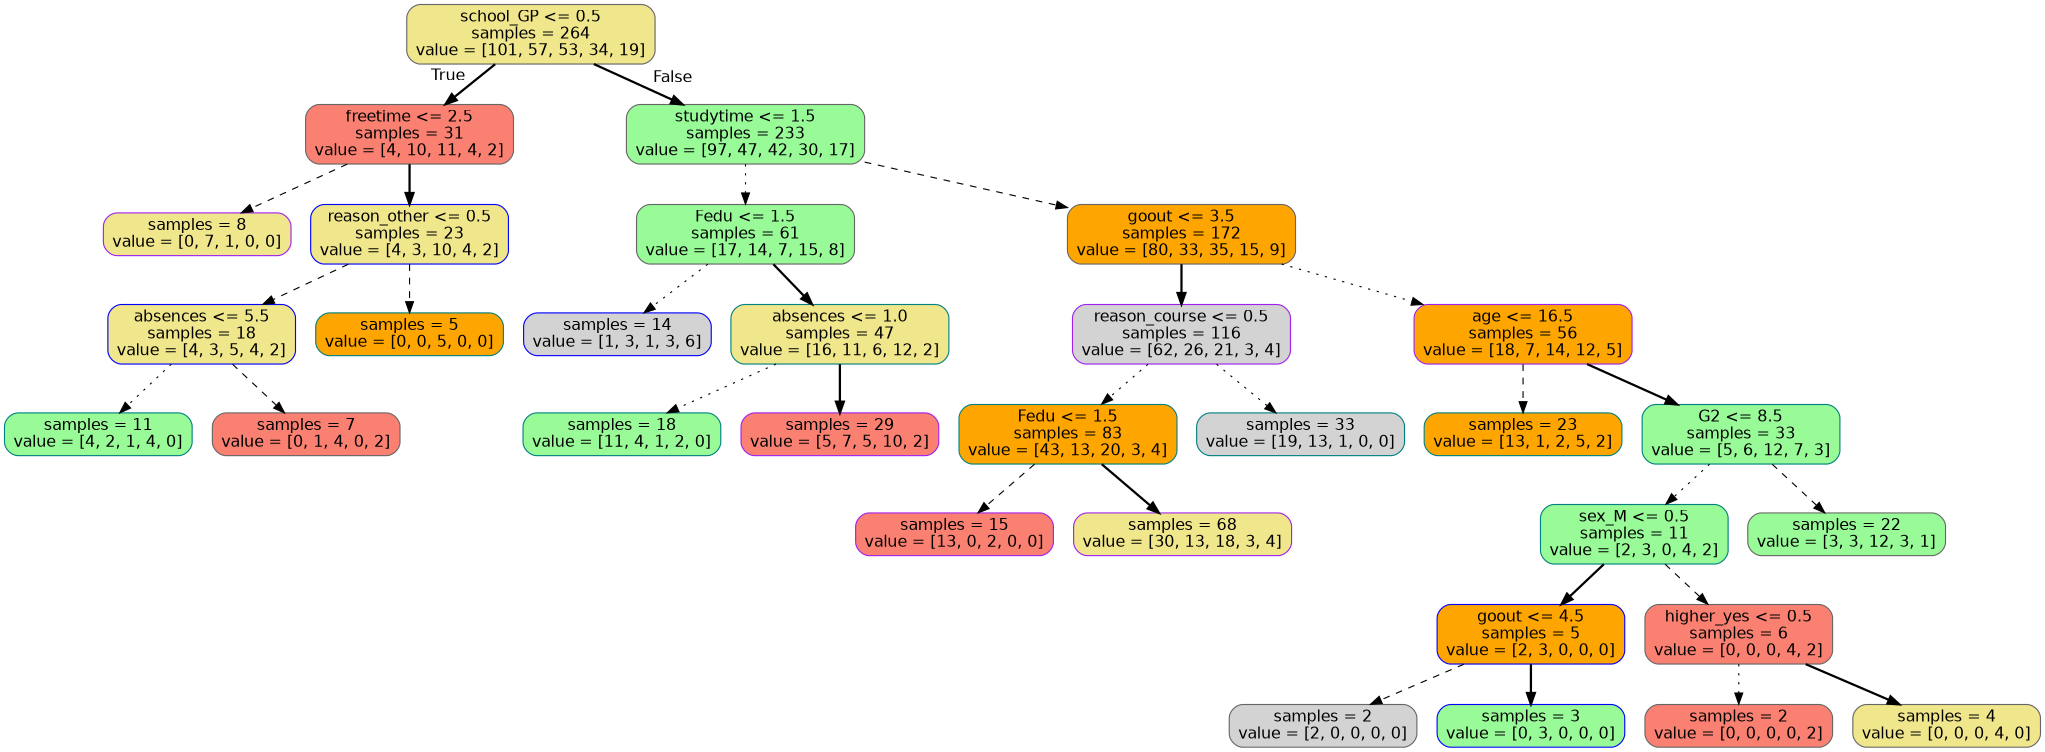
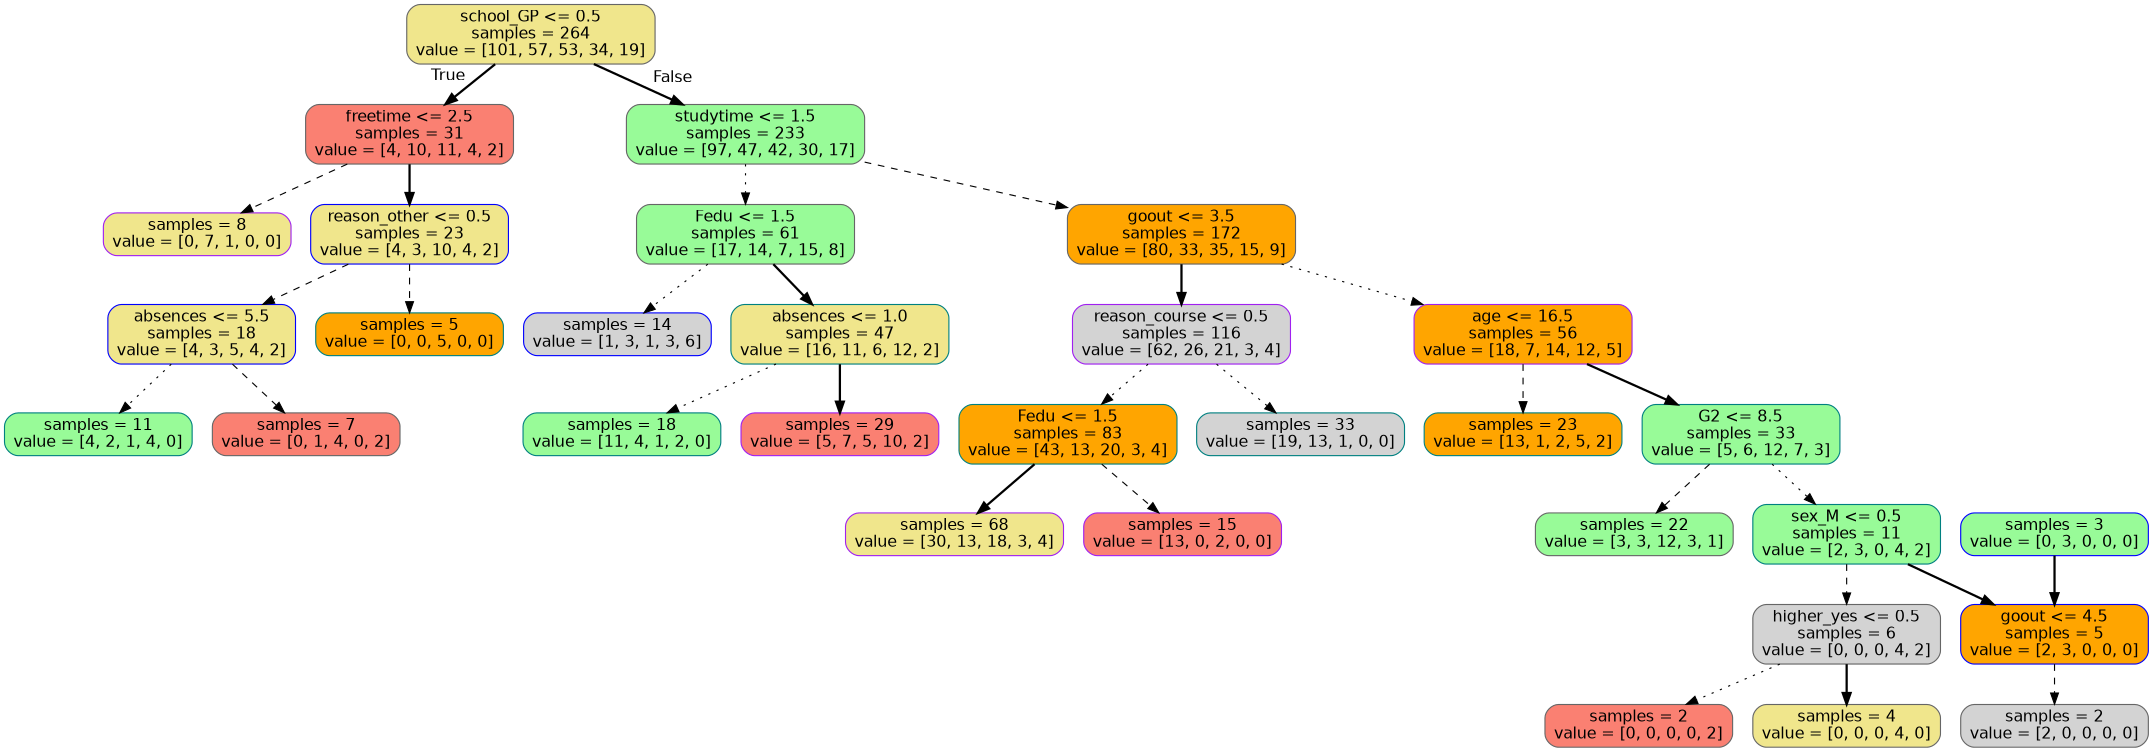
node "higher_yes <= 0.5 samples = 6 value = [0, 0, 0, 4, 2]": fillcolor salmon -> lightgrey
edge "goout <= 4.5 samples = 5 value = [2, 3, 0, 0, 0]" -> "samples = 3 value = [0, 3, 0, 0, 0]": reversed
